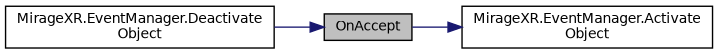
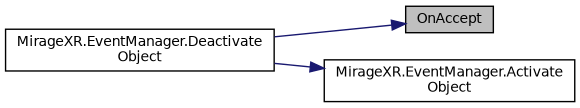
edge "OnAccept" -> "MirageXR.EventManager.Activate Object": now "MirageXR.EventManager.Deactivate Object" -> "MirageXR.EventManager.Activate Object"
